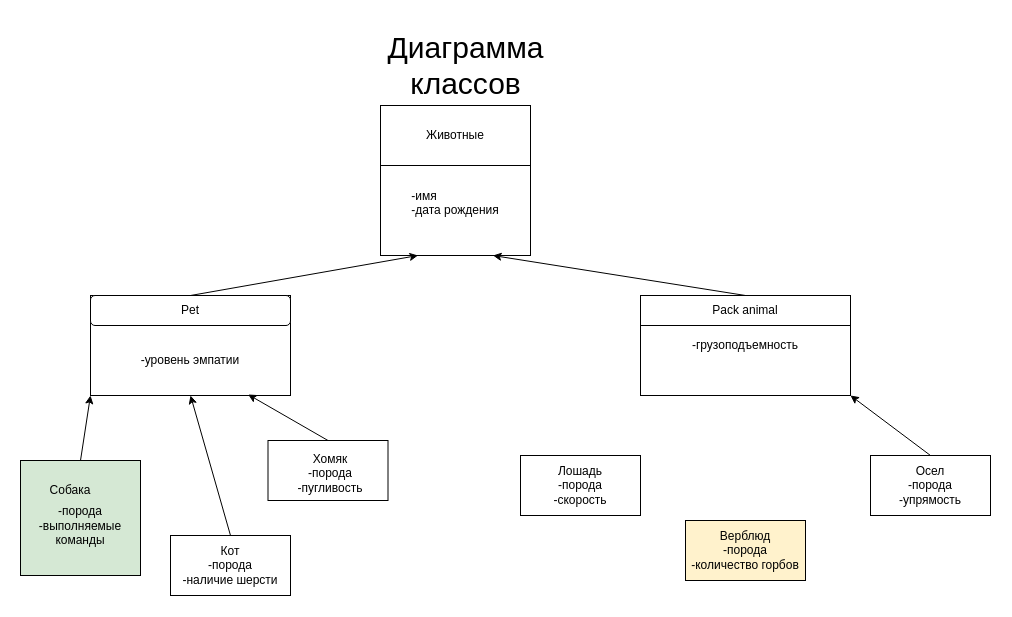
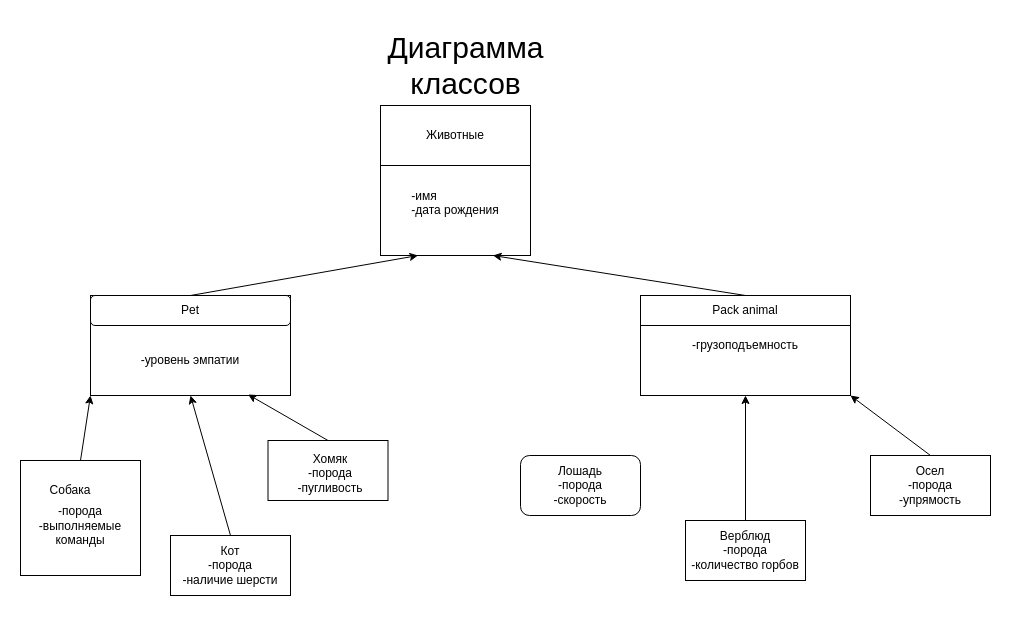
edge "Верблюд -порода -количество горбов" -> "-грузоподъемность": added
node "Лошадь -порода -скорость": shape rectangle -> rounded rectangle
node "-порода -выполняемые команды": fillcolor #d5e8d4 -> #ffffff
node "Верблюд -порода -количество горбов": fillcolor #fff2cc -> #ffffff
